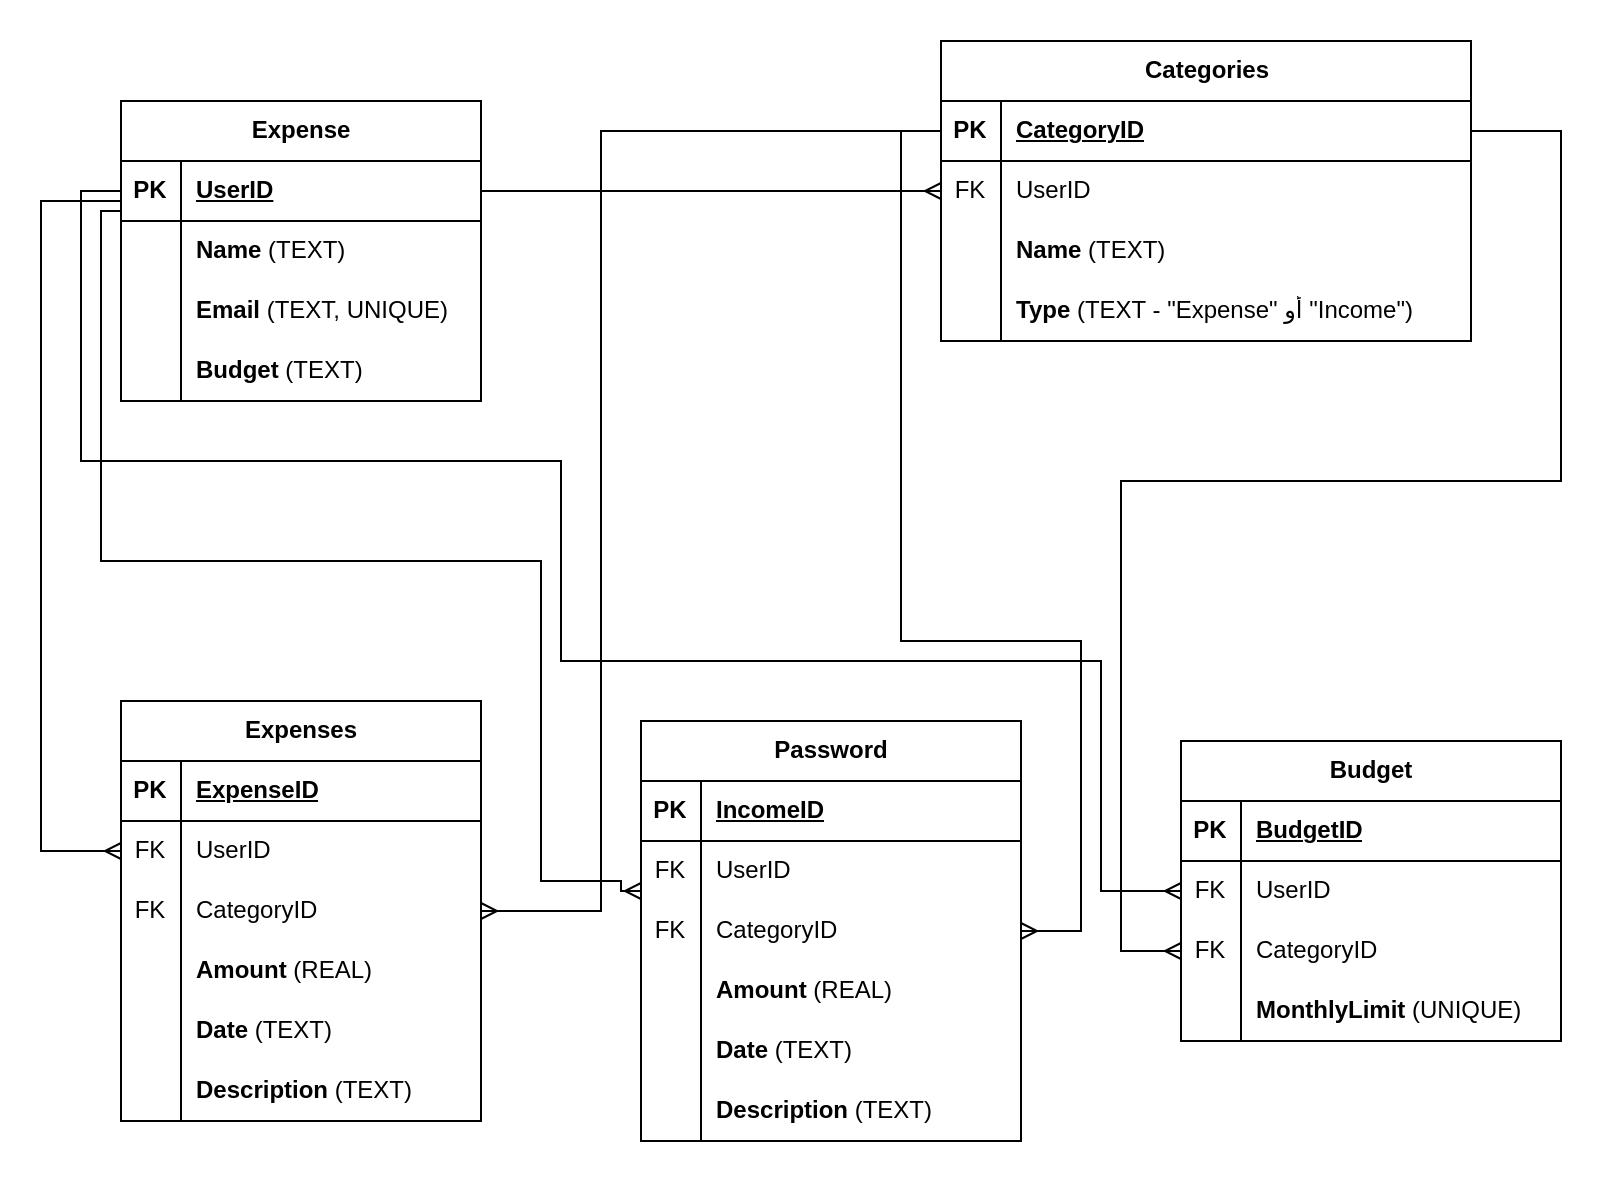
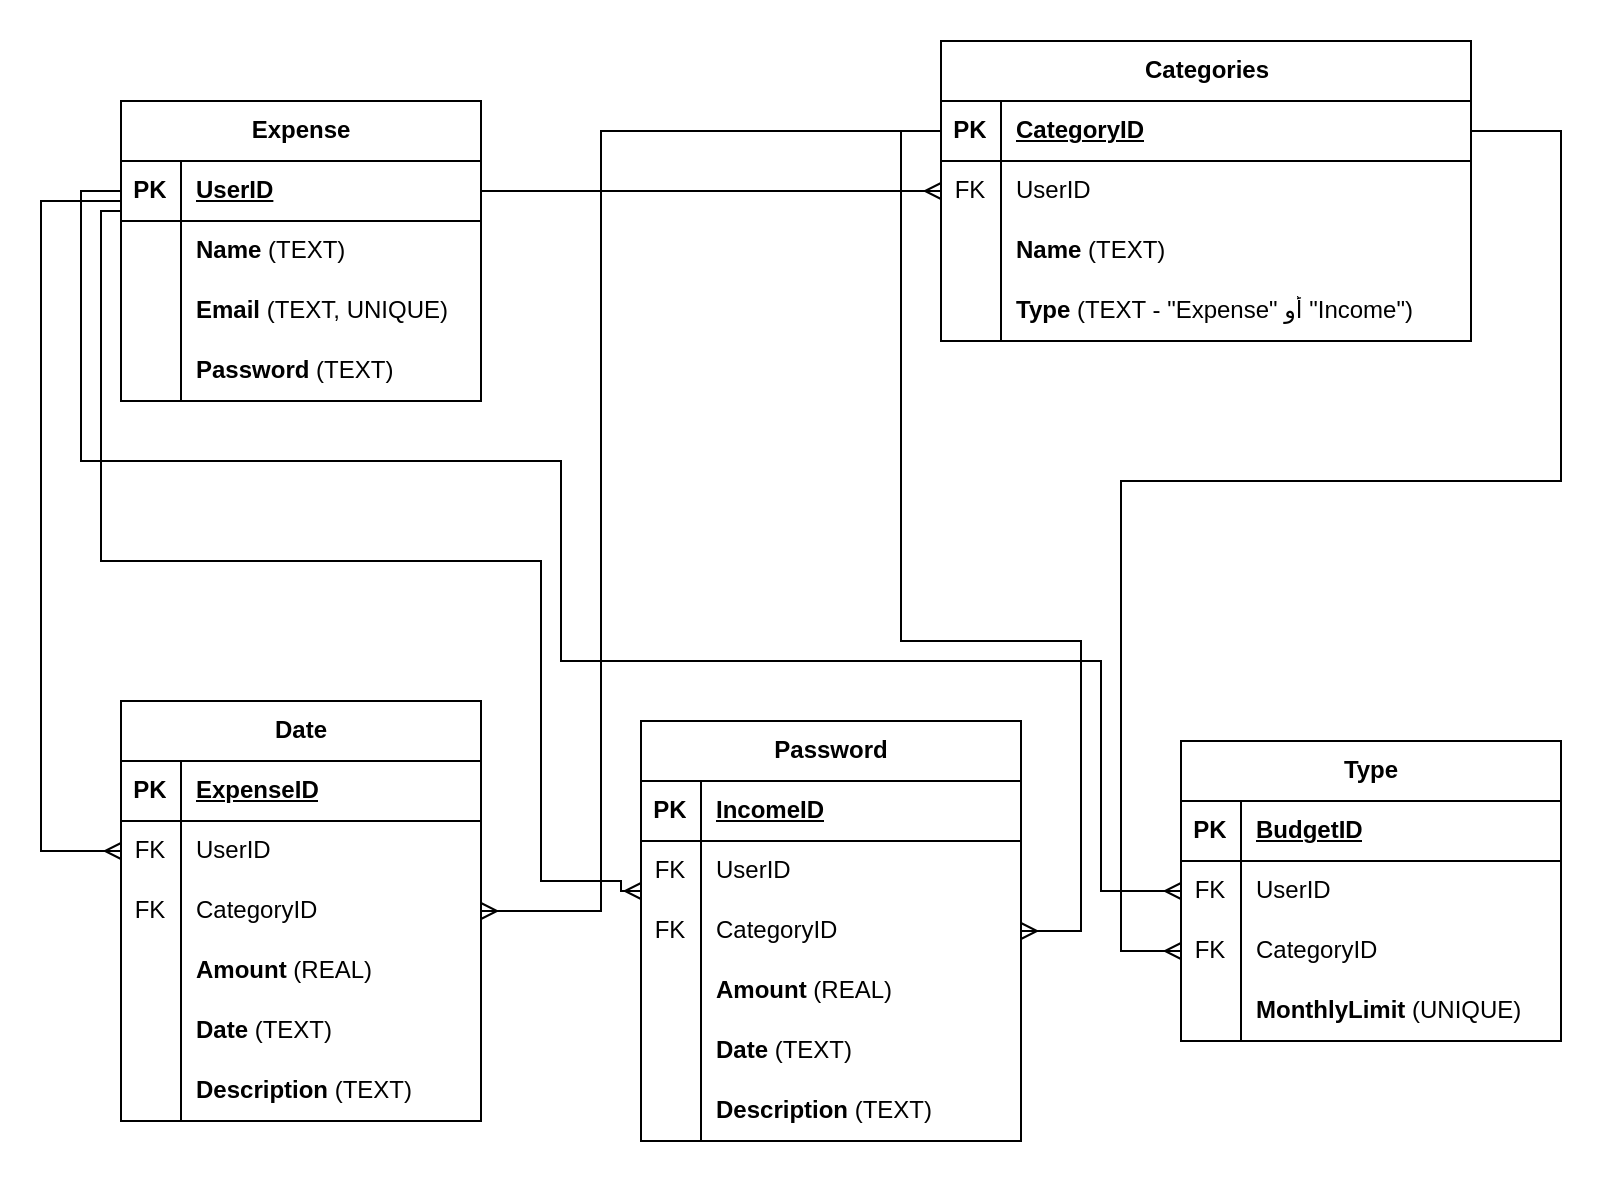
node "Budget (TEXT)": label "Budget (TEXT)" -> "Password (TEXT)"
node "Expenses": label "Expenses" -> "Date"
node "Budget": label "Budget" -> "Type"
